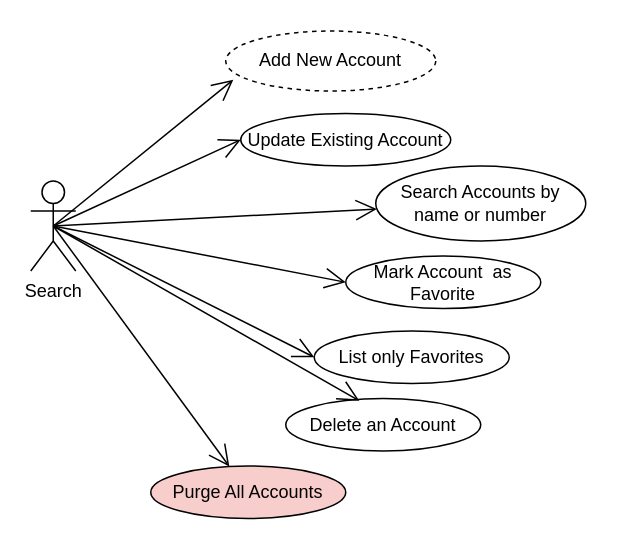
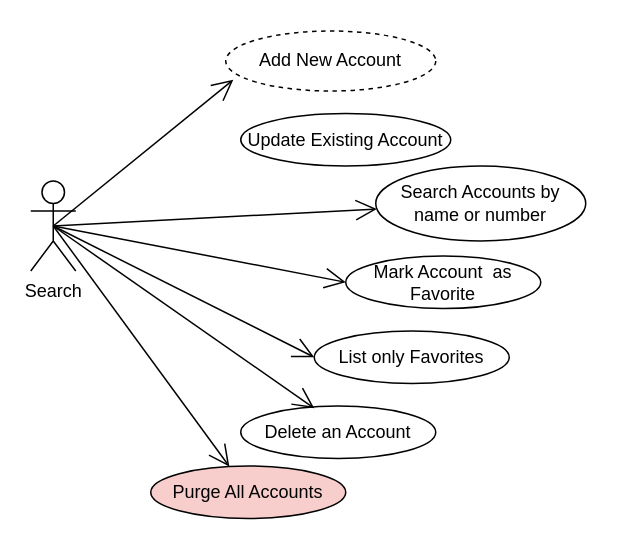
edge "Search" -> "Update Existing Account": removed
node "Delete an Account": moved (383, 425) -> (338, 432)
